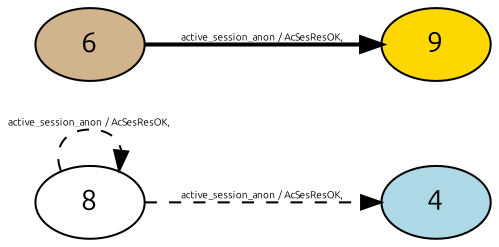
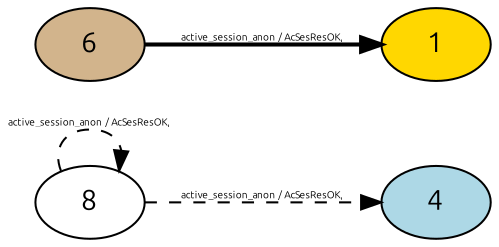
node "9": label "9" -> "1"
